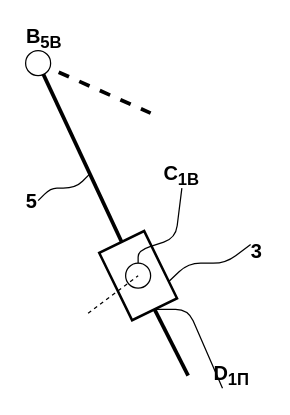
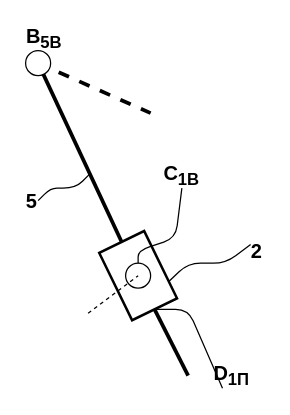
node "3": label "3" -> "2"
